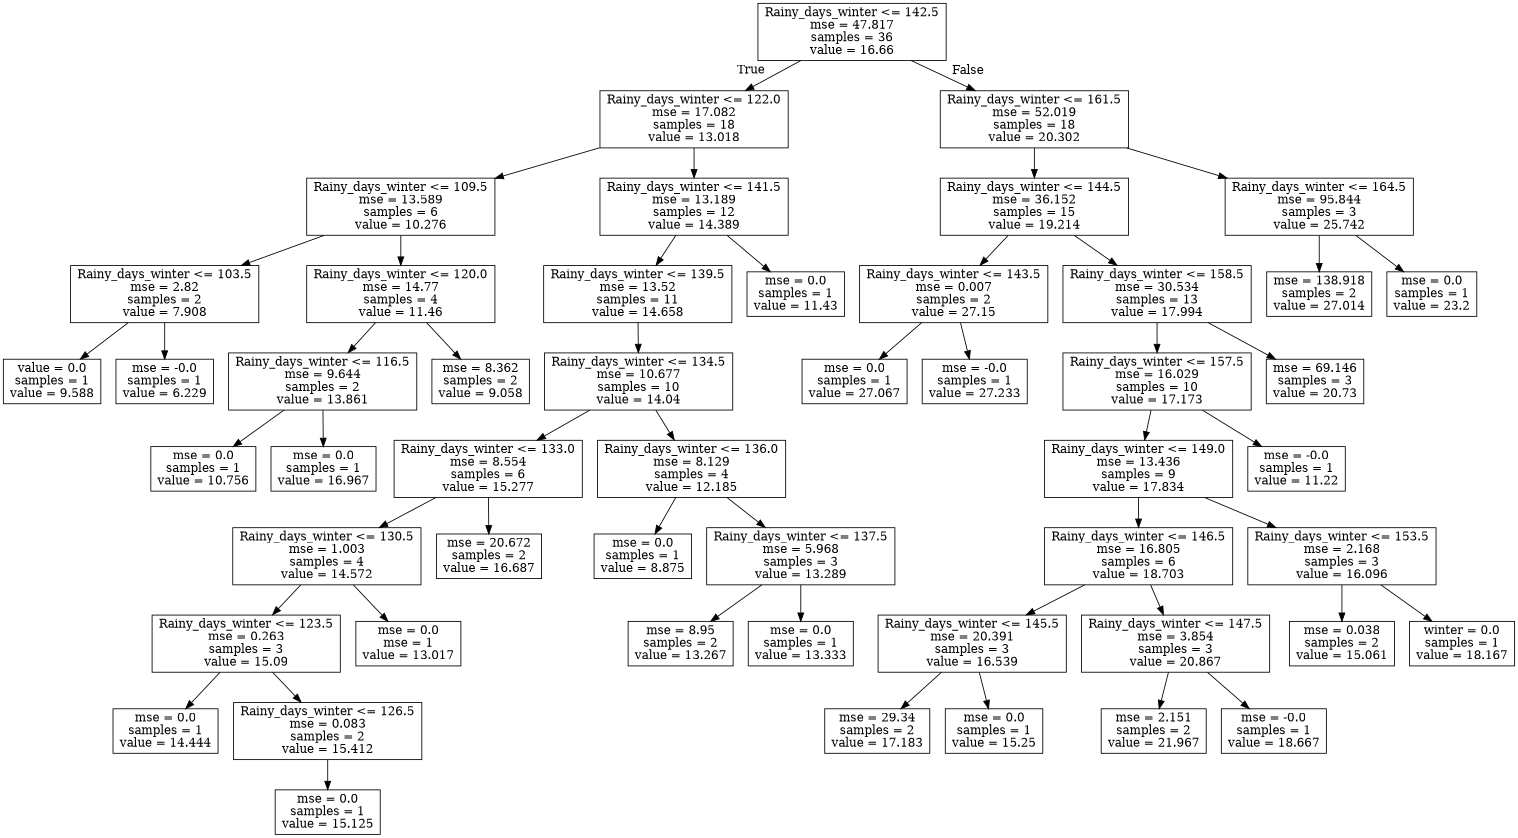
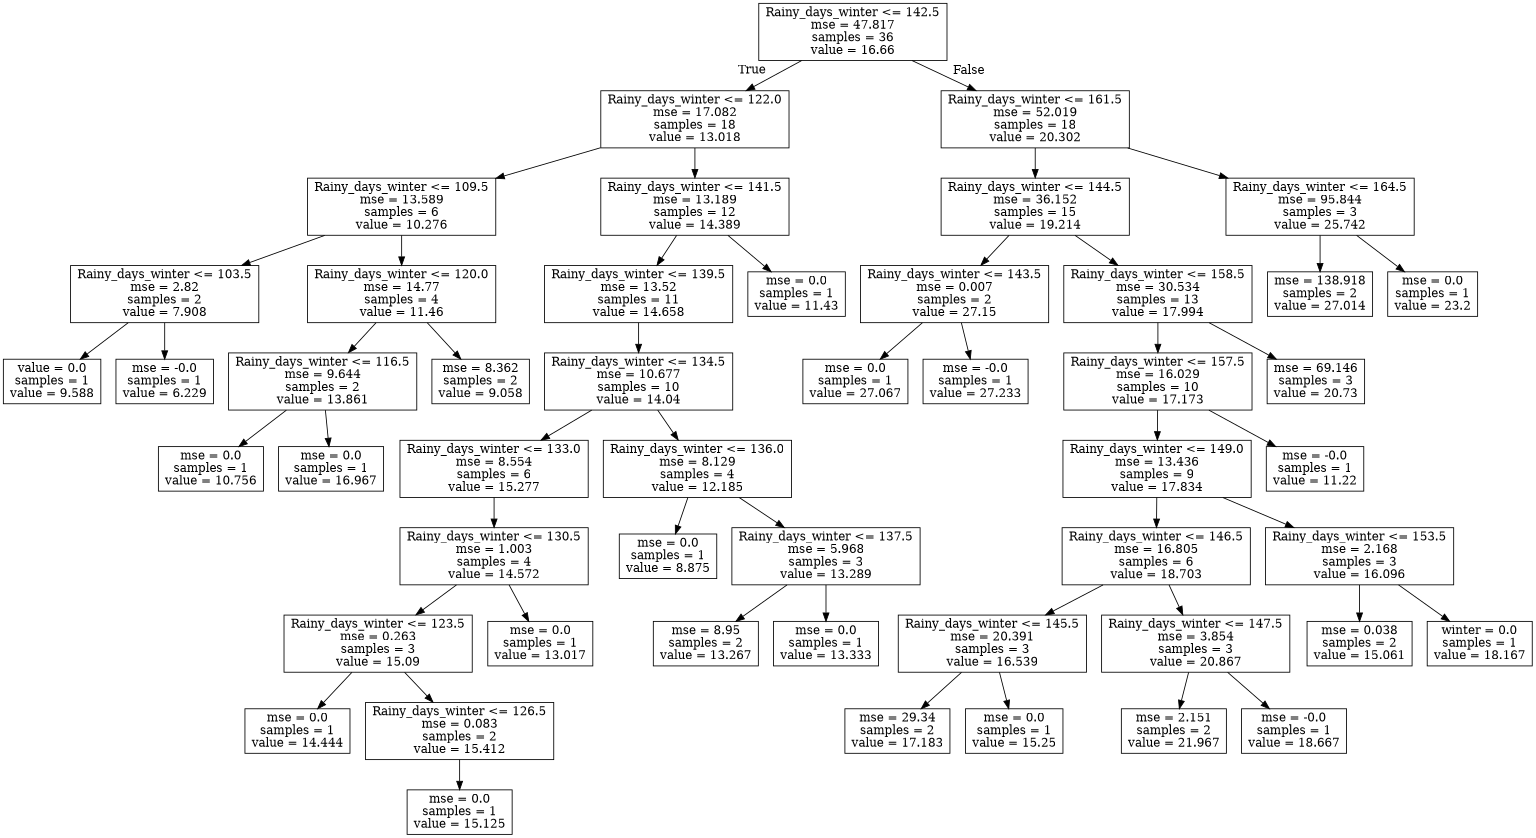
node "mse = 20.672 samples = 2 value = 16.687": removed
node "mse = 0.0 mse = 1 value = 13.017": label "mse = 0.0 mse = 1 value = 13.017" -> "mse = 0.0 samples = 1 value = 13.017"
